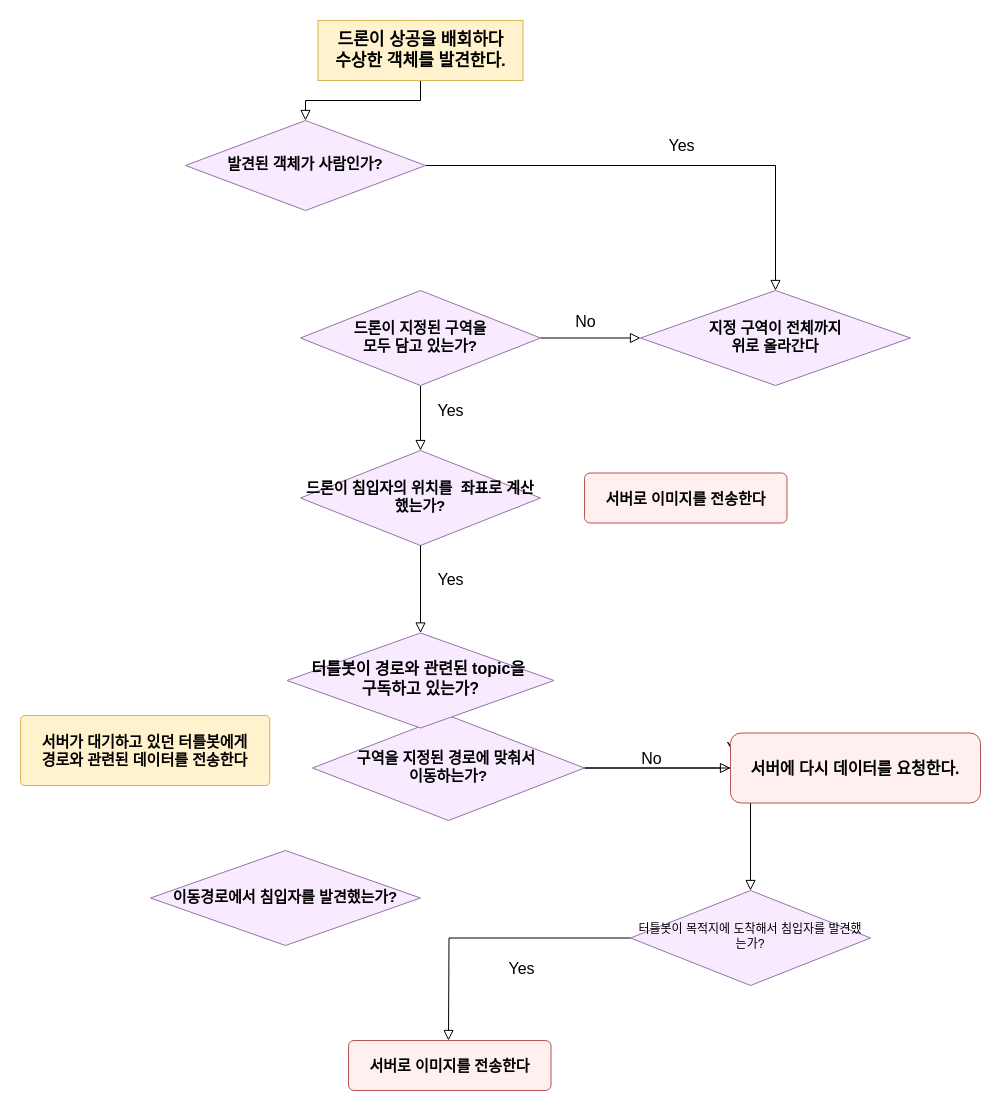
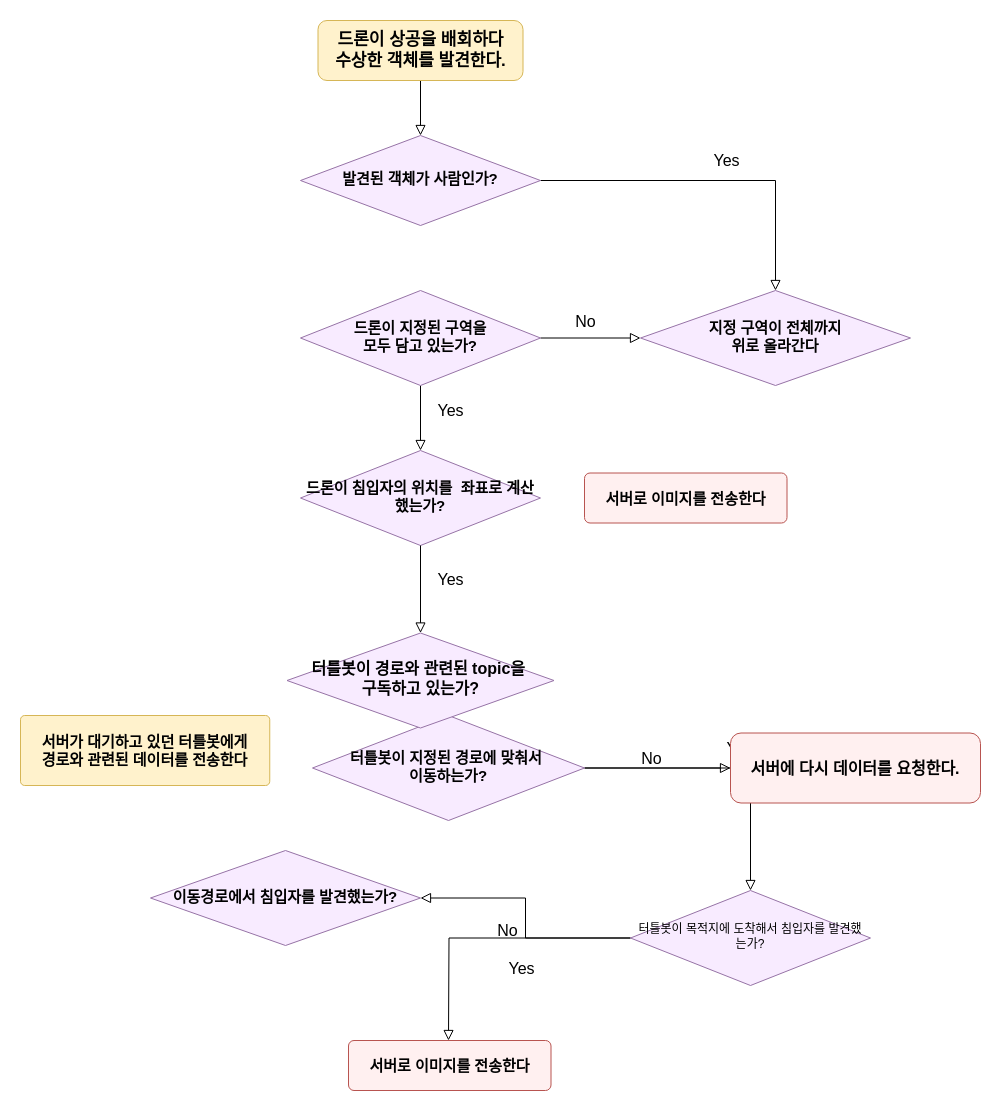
node "드론이 상공을 배회하다 수상한 객체를 발견한다.": shape rectangle -> rounded rectangle
node "발견된 객체가 사람인가?": moved (306, 166) -> (421, 181)
node "구역을 지정된 경로에 맞춰서 이동하는가?": label "구역을 지정된 경로에 맞춰서 이동하는가?" -> "터틀봇이 지정된 경로에 맞춰서 이동하는가?"
edge "터틀봇이 목적지에 도착해서 침입자를 발견했는가?" -> "이동경로에서 침입자를 발견했는가?": added, label "No"
